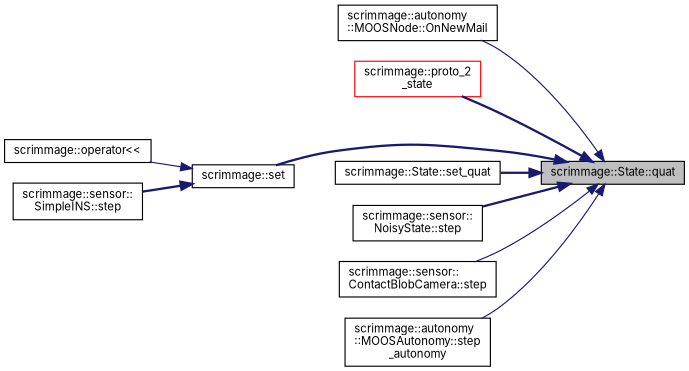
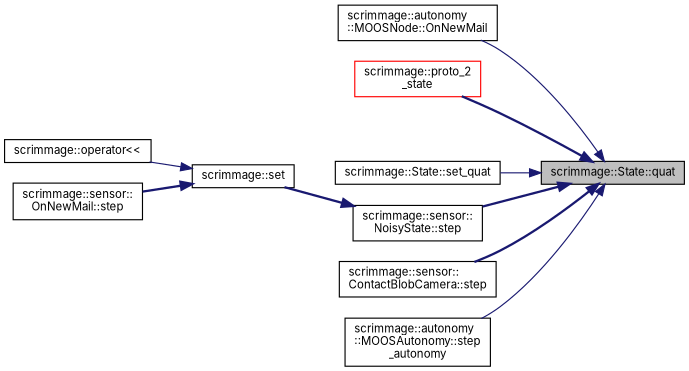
edge "scrimmage::set" -> "scrimmage::State::quat": now "scrimmage::set" -> "scrimmage::sensor:: NoisyState::step"
edge "scrimmage::State::set_quat" -> "scrimmage::State::quat": style bold -> solid
node "scrimmage::sensor:: SimpleINS::step": label "scrimmage::sensor:: SimpleINS::step" -> "scrimmage::sensor:: OnNewMail::step"
edge "scrimmage::sensor:: ContactBlobCamera::step" -> "scrimmage::State::quat": style solid -> bold
